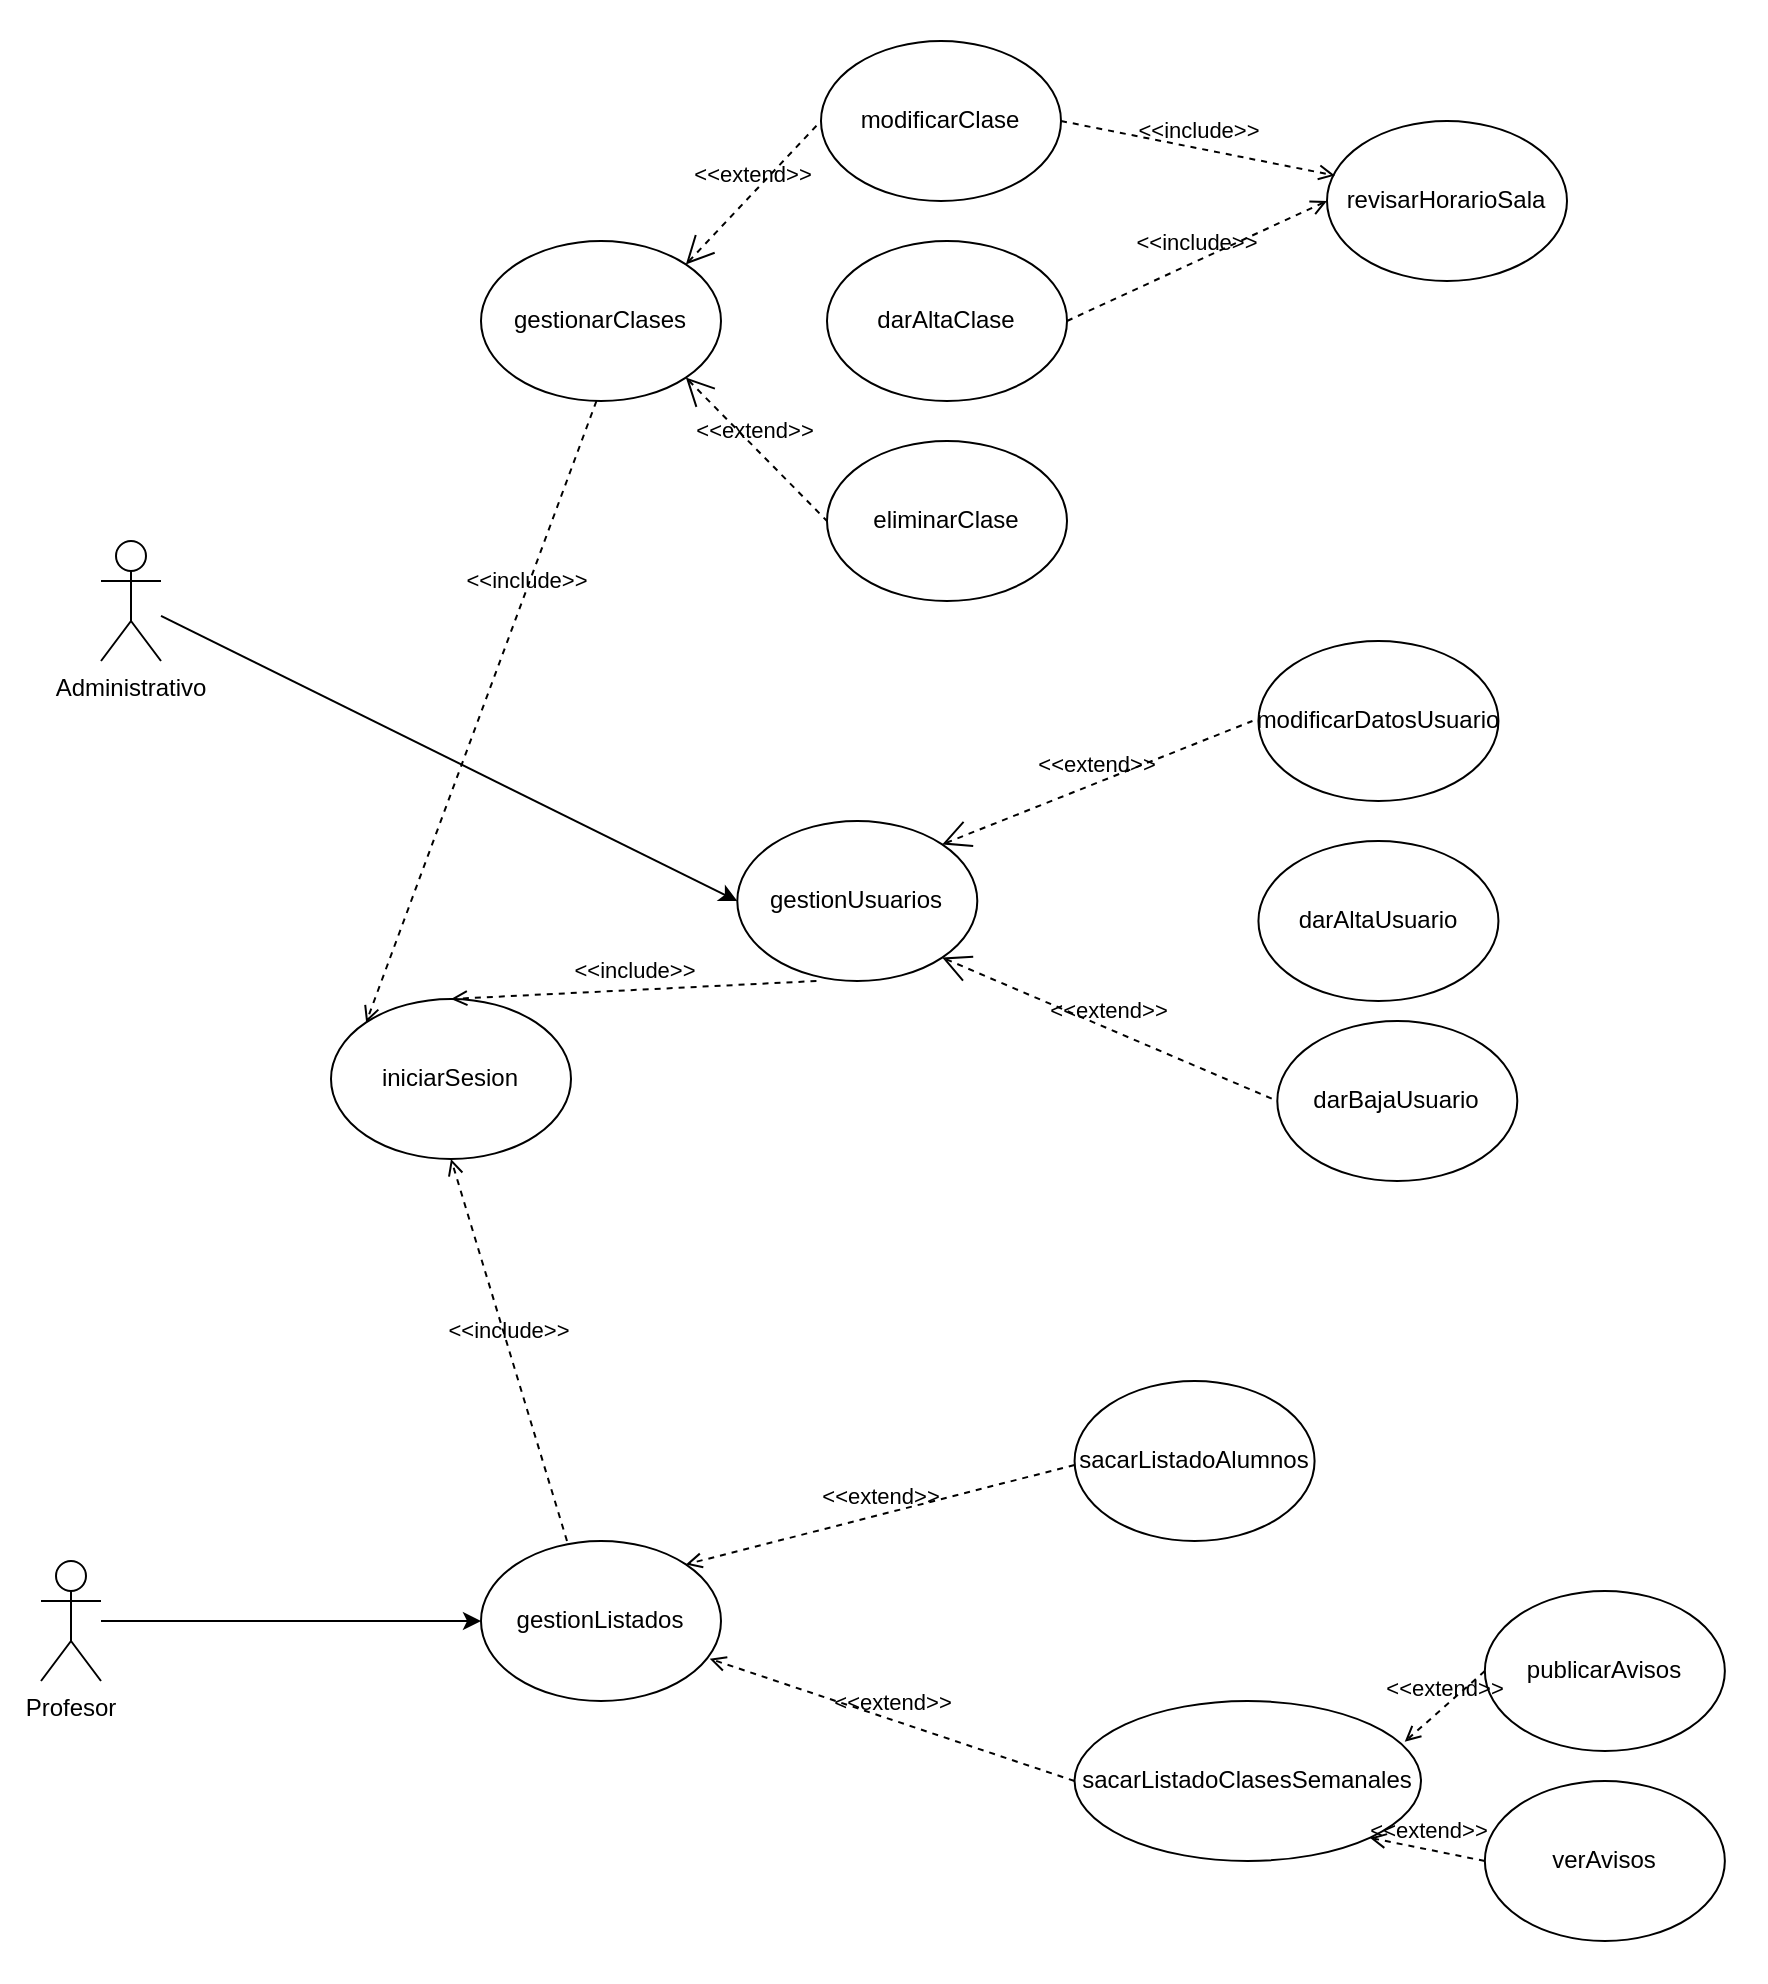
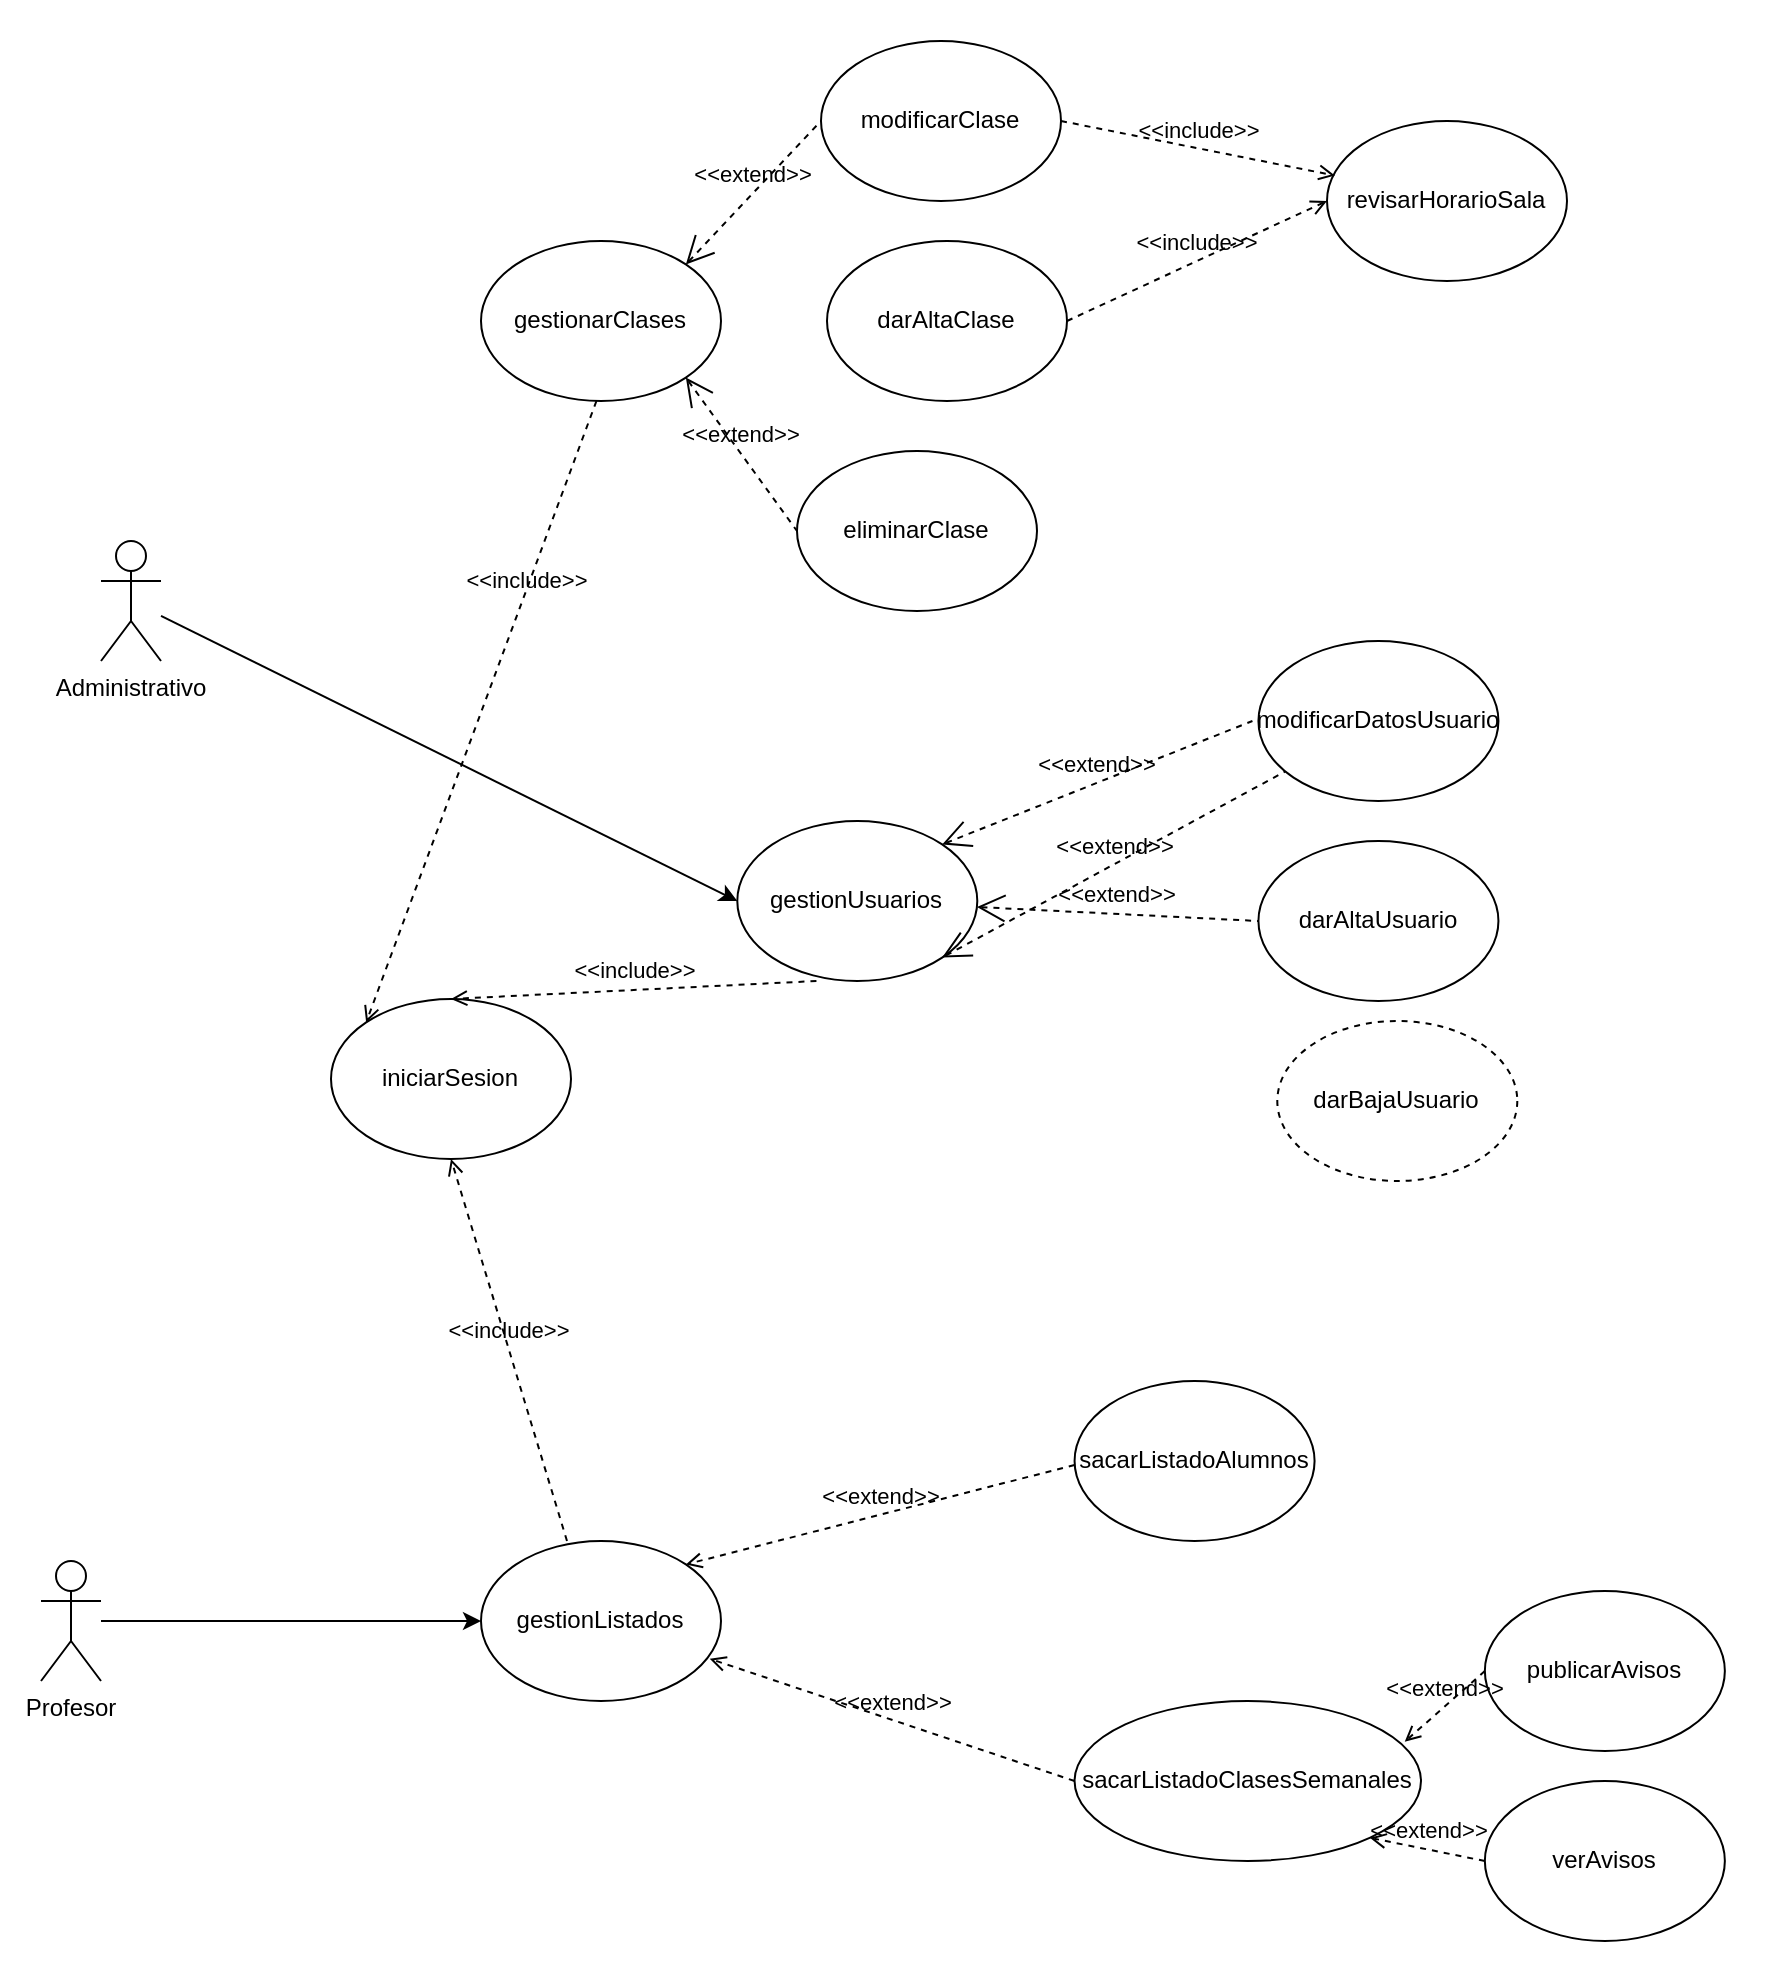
node "eliminarClase": moved (947, 521) -> (917, 531)
edge "darAltaUsuario" -> "gestionUsuarios": added, label "<<extend>>"
edge "darBajaUsuario" -> "gestionUsuarios": now "modificarDatosUsuario" -> "gestionUsuarios"
node "darBajaUsuario": style solid -> dashed
